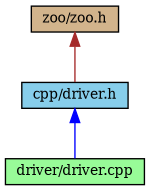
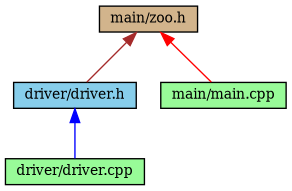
node "zoo/zoo.h": label "zoo/zoo.h" -> "main/zoo.h"
node "cpp/driver.h": label "cpp/driver.h" -> "driver/driver.h"
node "main/main.cpp": added
